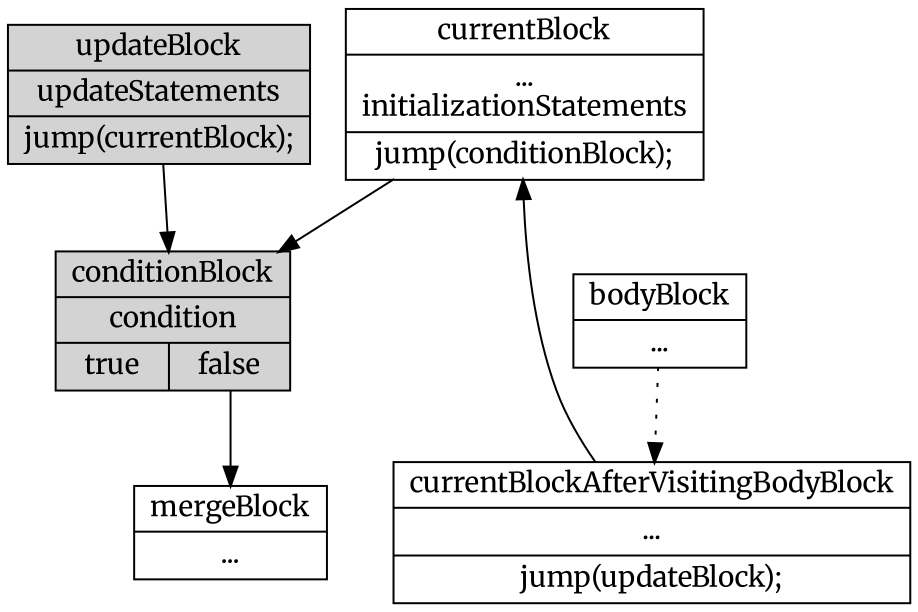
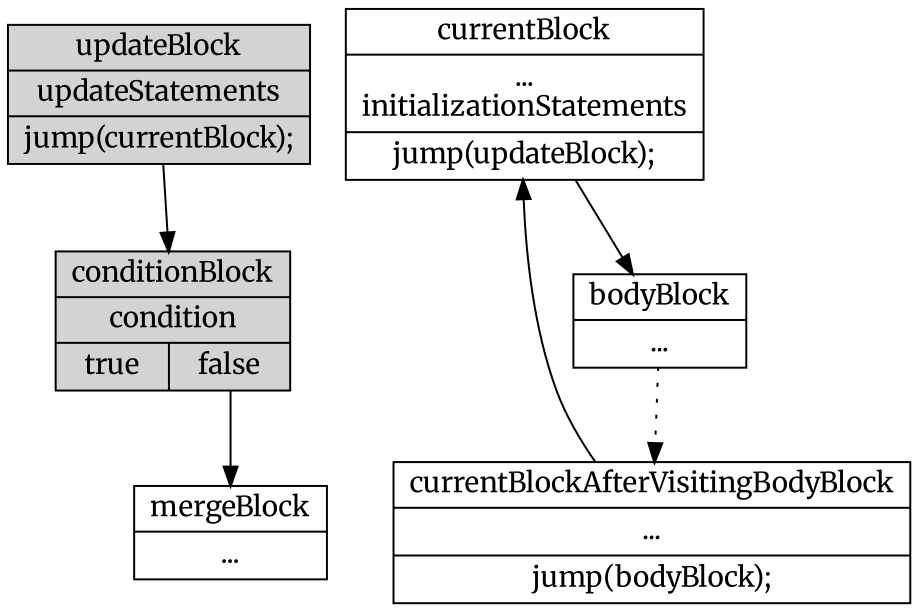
node "currentBlock": text "jump(conditionBlock);" -> "jump(updateBlock);"
edge "currentBlock" -> "conditionBlock": now "currentBlock" -> "bodyBlock"
node "currentBlockAfterVisitingBodyBlock": text "jump(updateBlock);" -> "jump(bodyBlock);"
